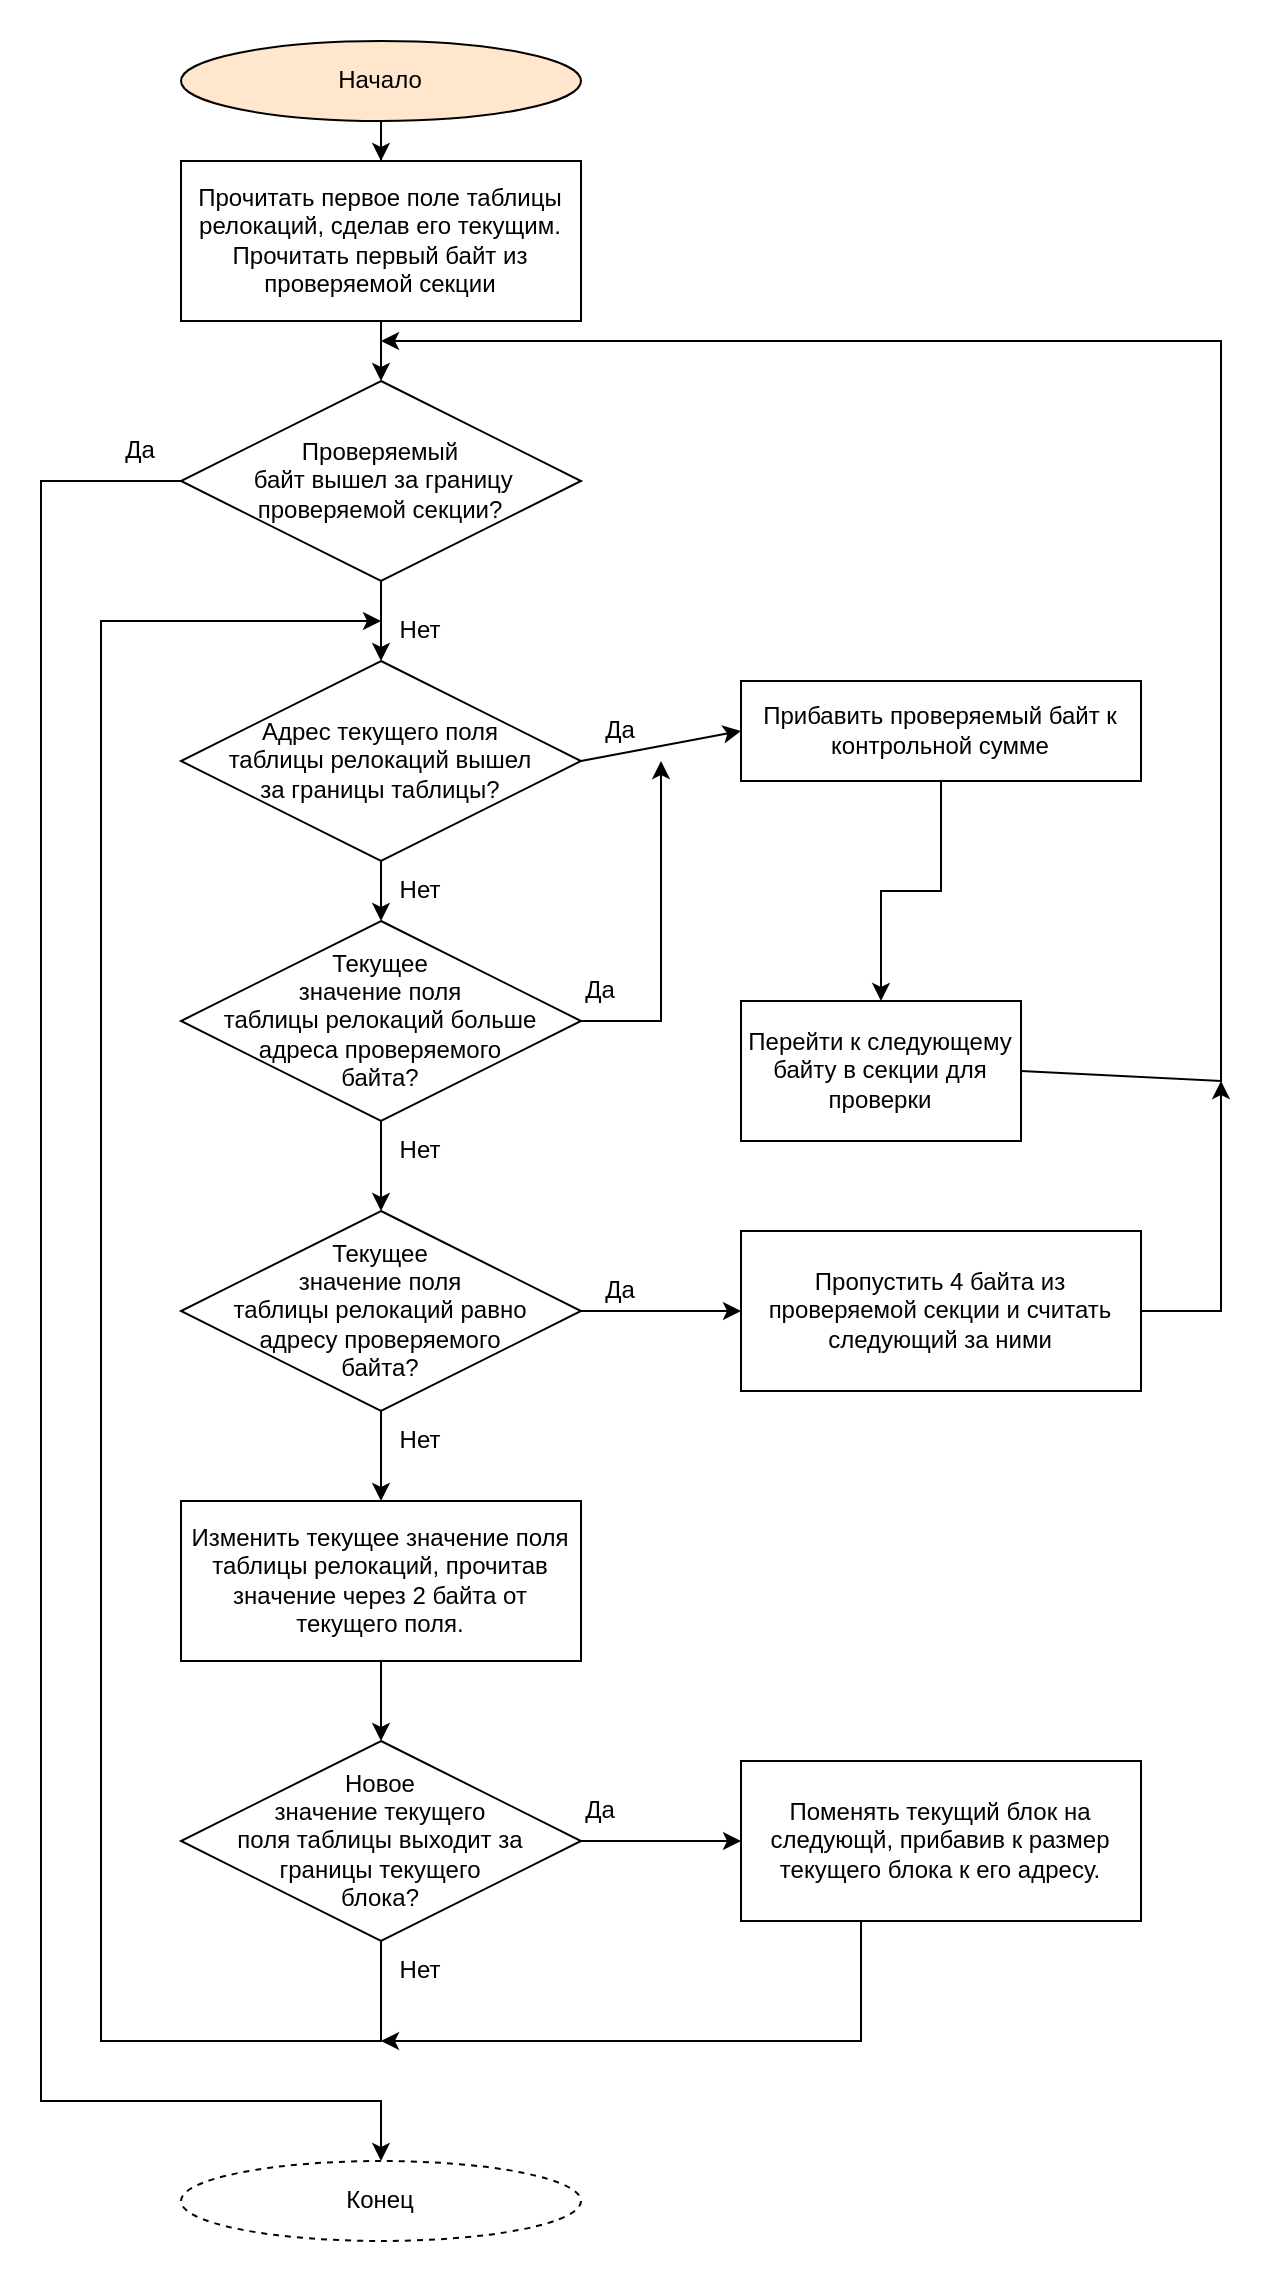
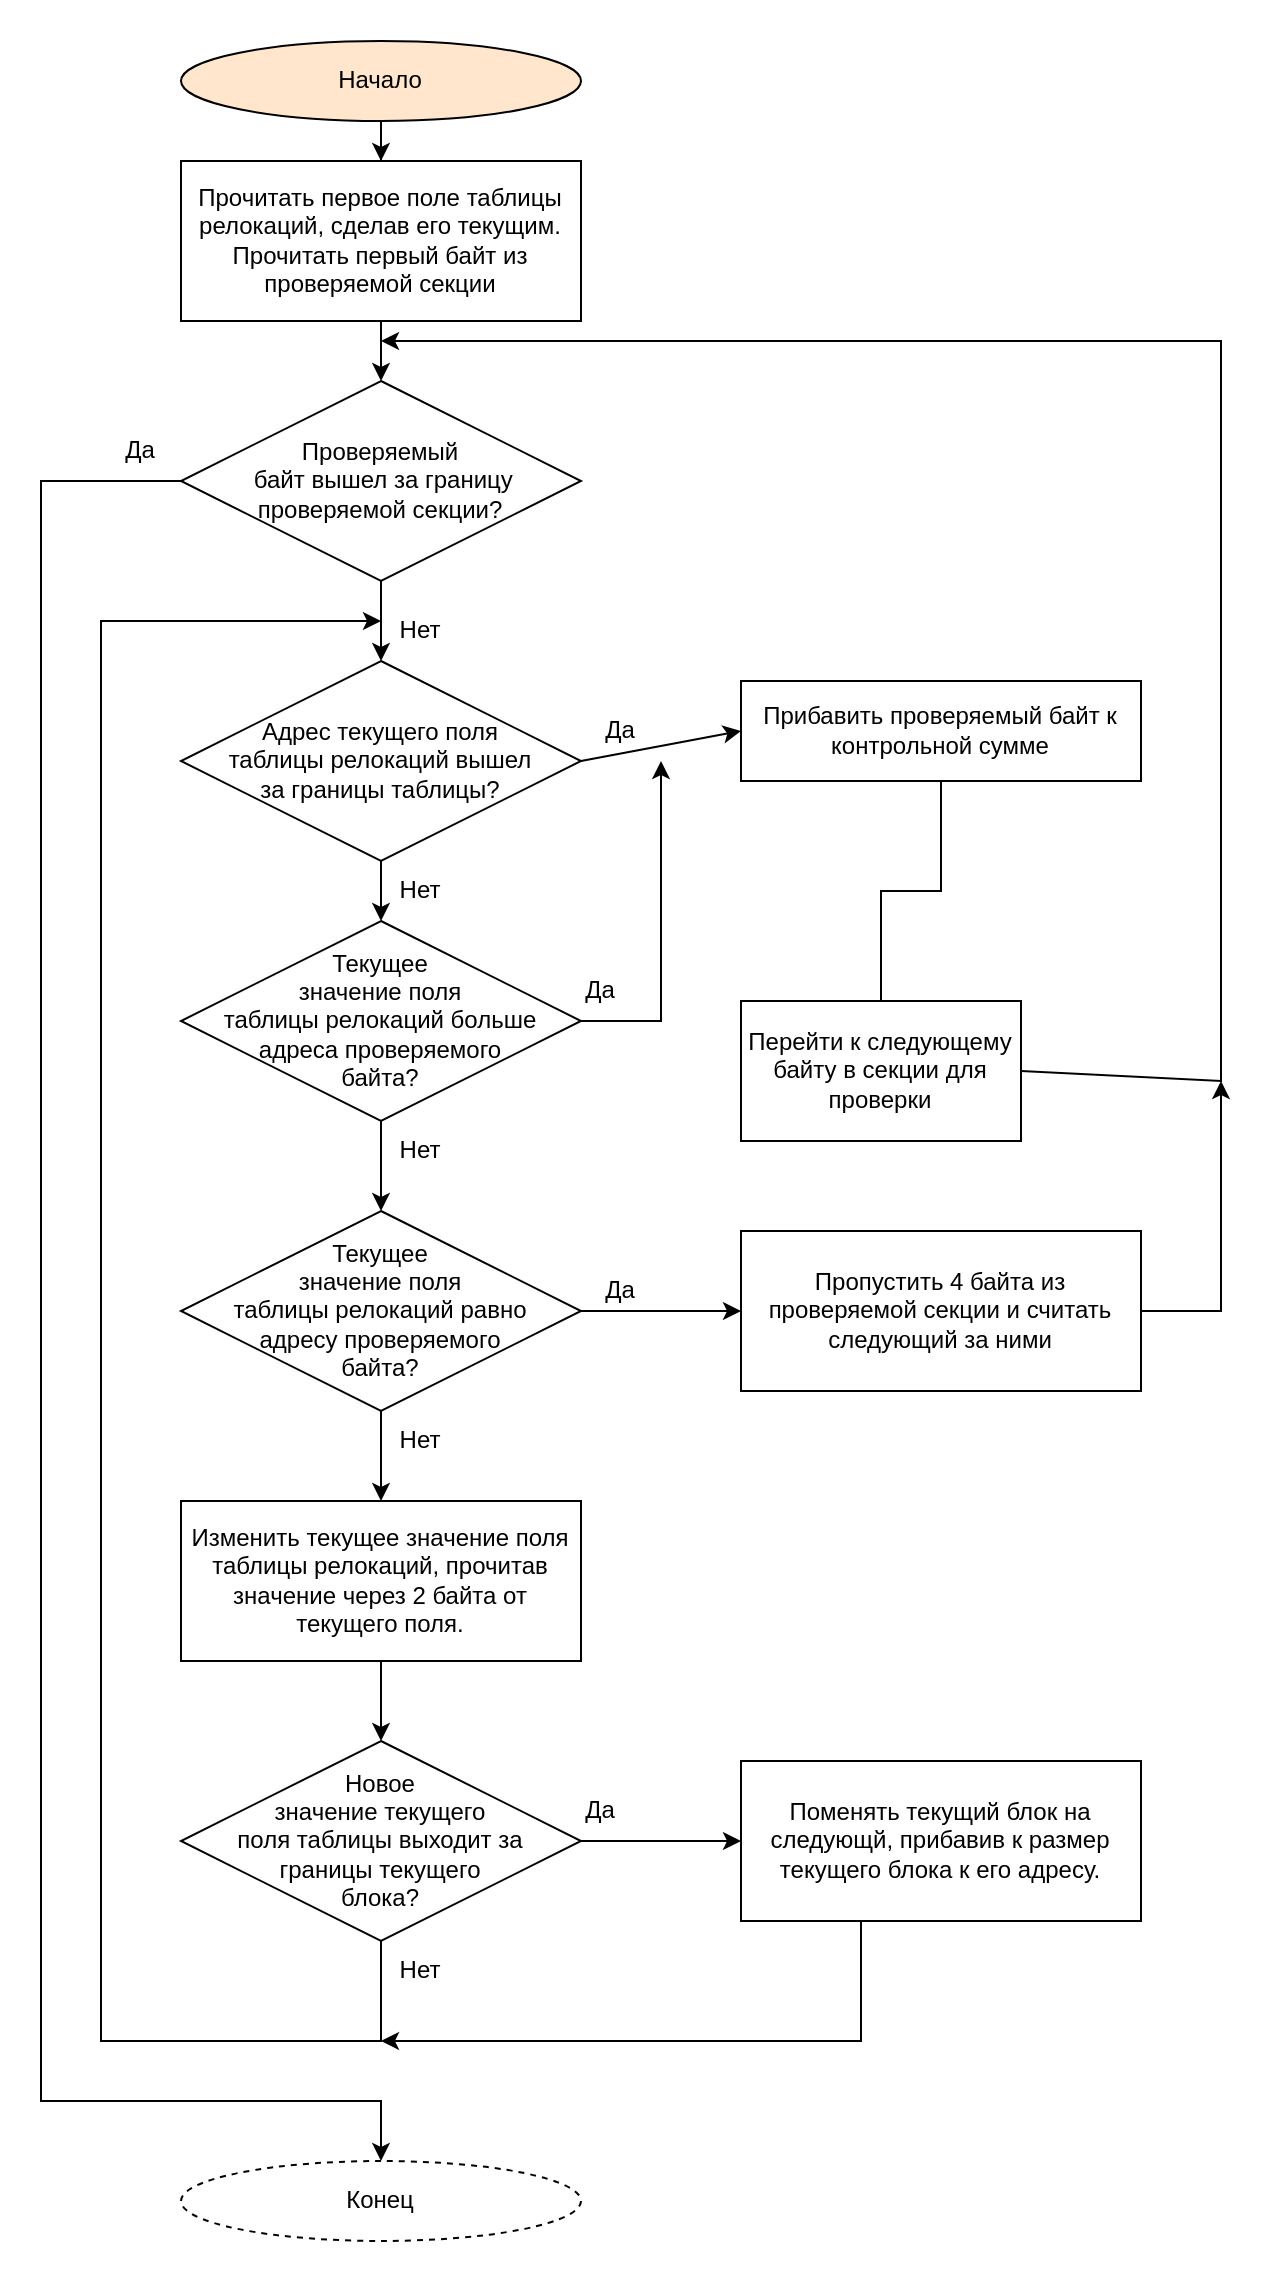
edge "Прибавить проверяемый байт к контрольной сумме" -> "Перейти к следующему байту в секции для проверки": arrowhead classic -> none
